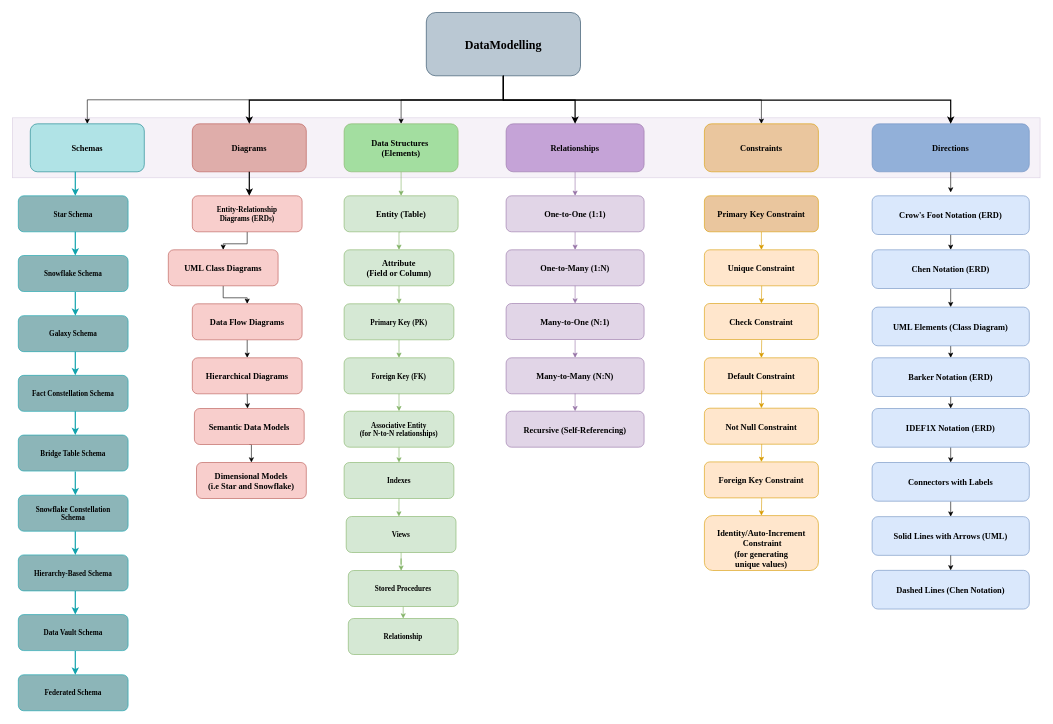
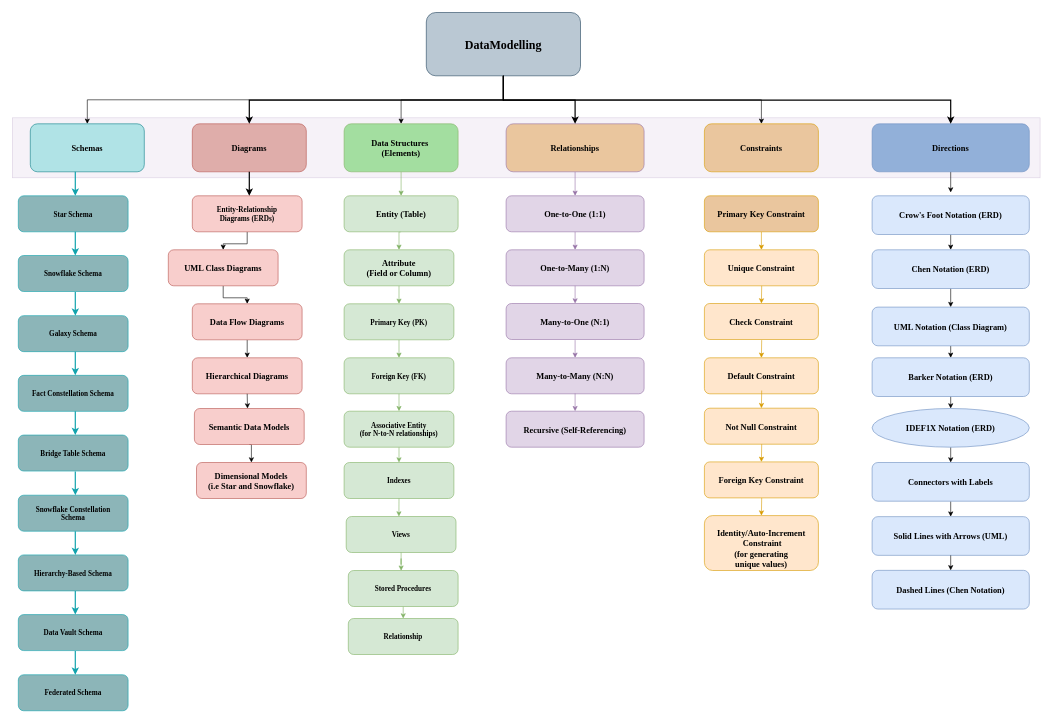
node "Relationships": fillcolor #c5a3d7 -> #eac69e
node "UML Elements (Class Diagram)": label "UML Elements (Class Diagram)" -> "UML Notation (Class Diagram)"
node "IDEF1X Notation (ERD)": shape rounded rectangle -> ellipse
